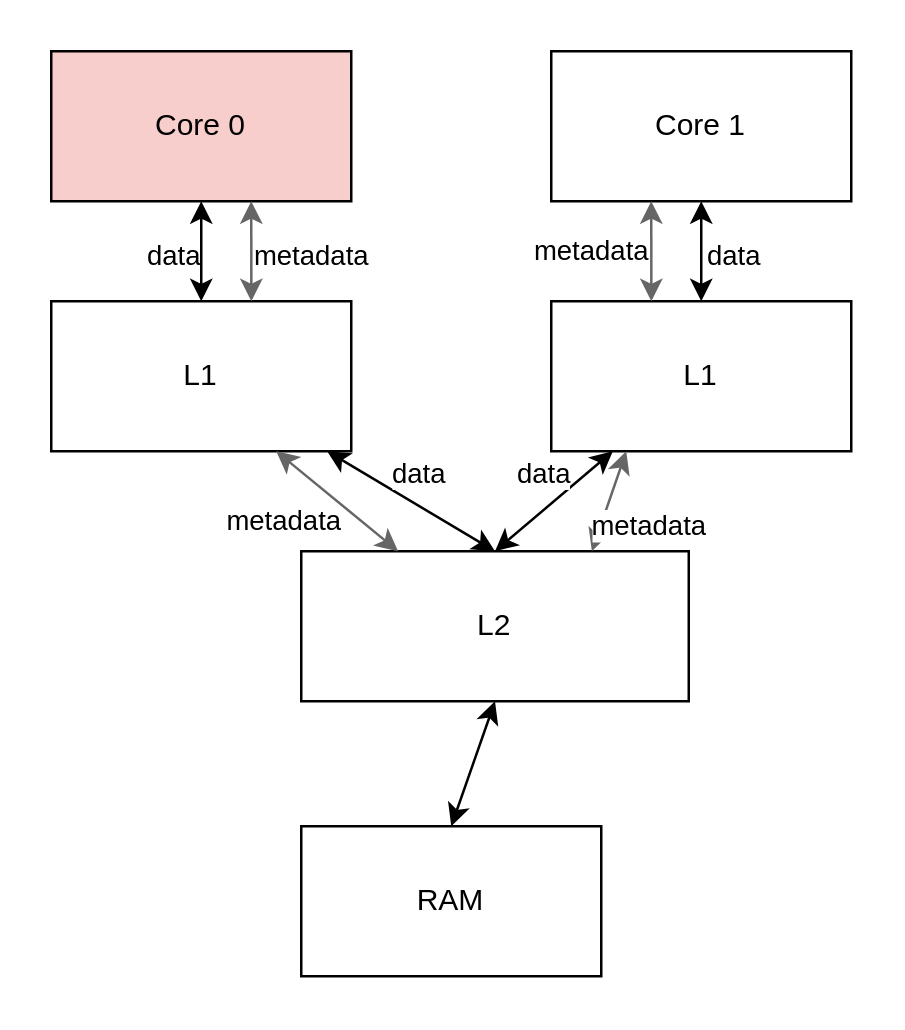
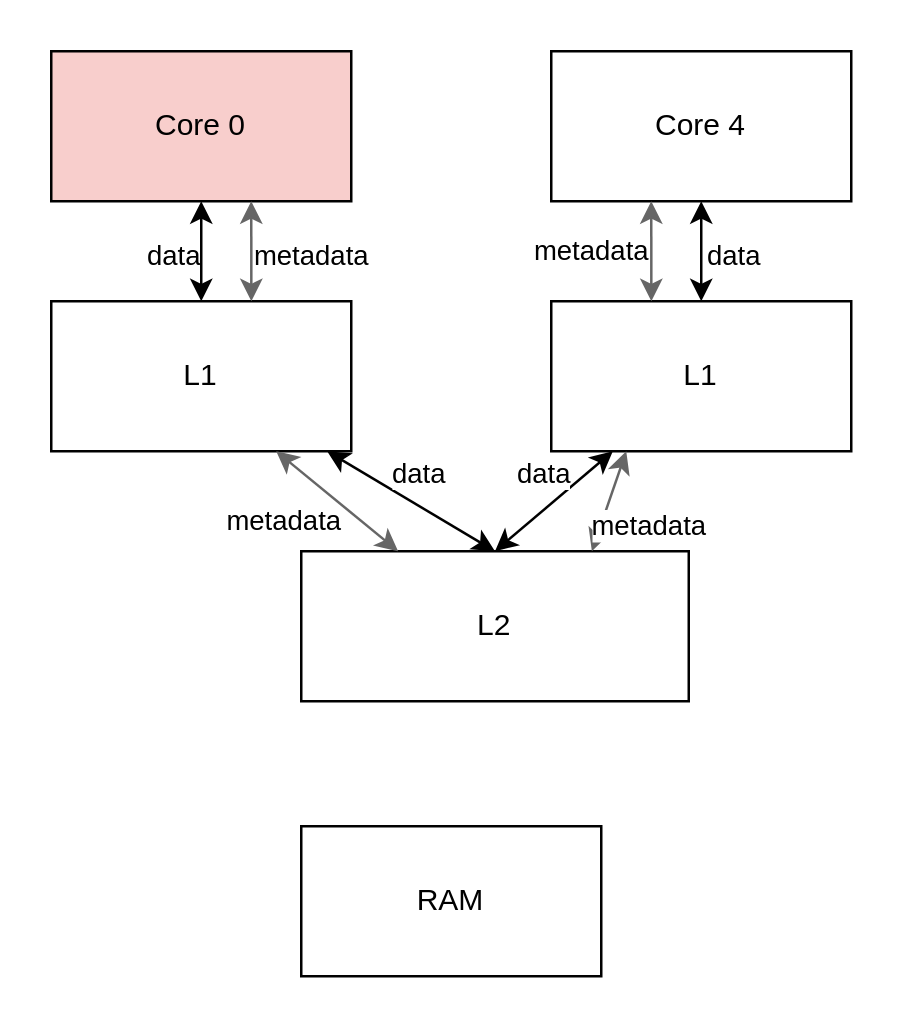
node "Core 1": label "Core 1" -> "Core 4"
edge "L2" -- "RAM": removed
